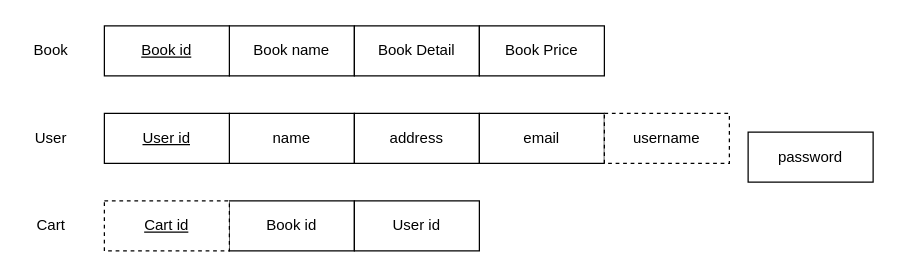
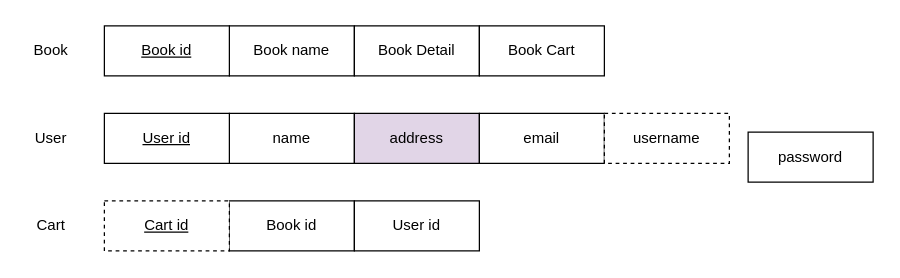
node "Book Price": label "Book Price" -> "Book Cart"
node "address": fillcolor #ffffff -> #e1d5e7
